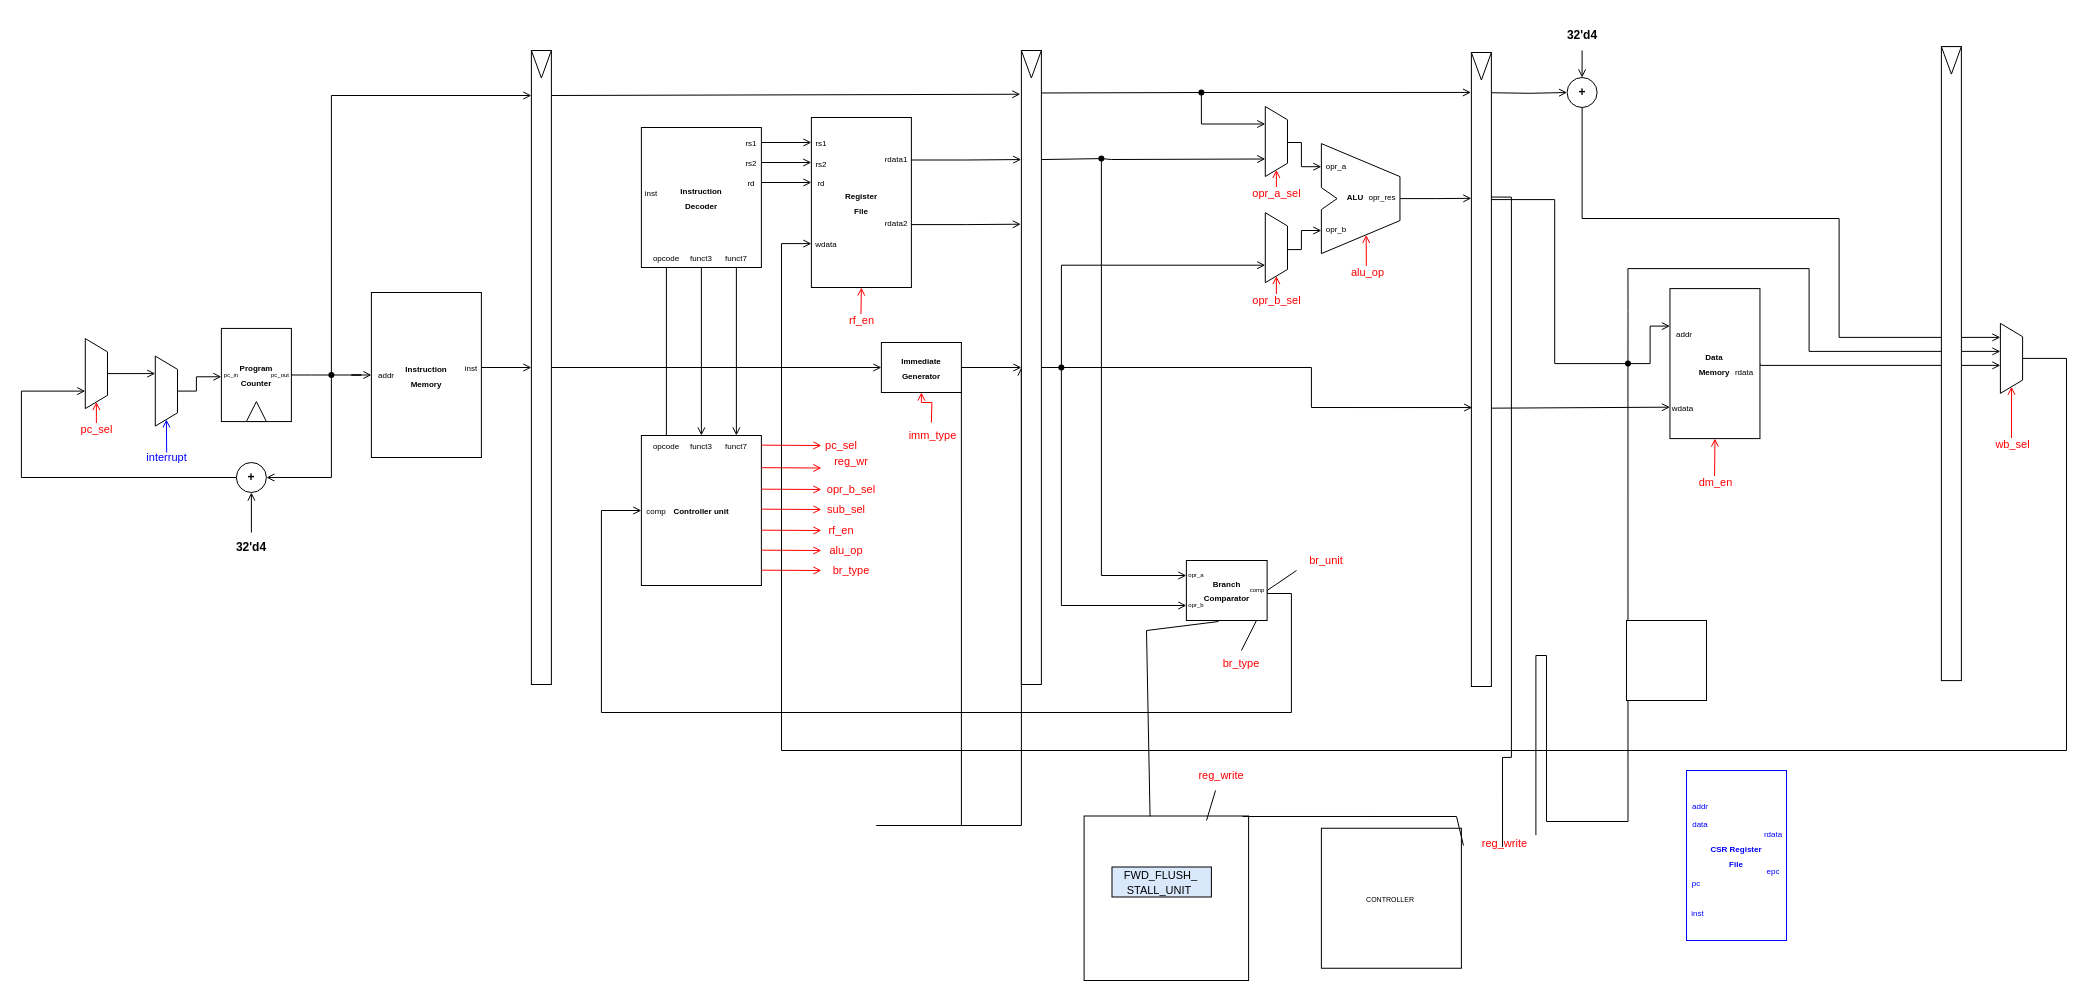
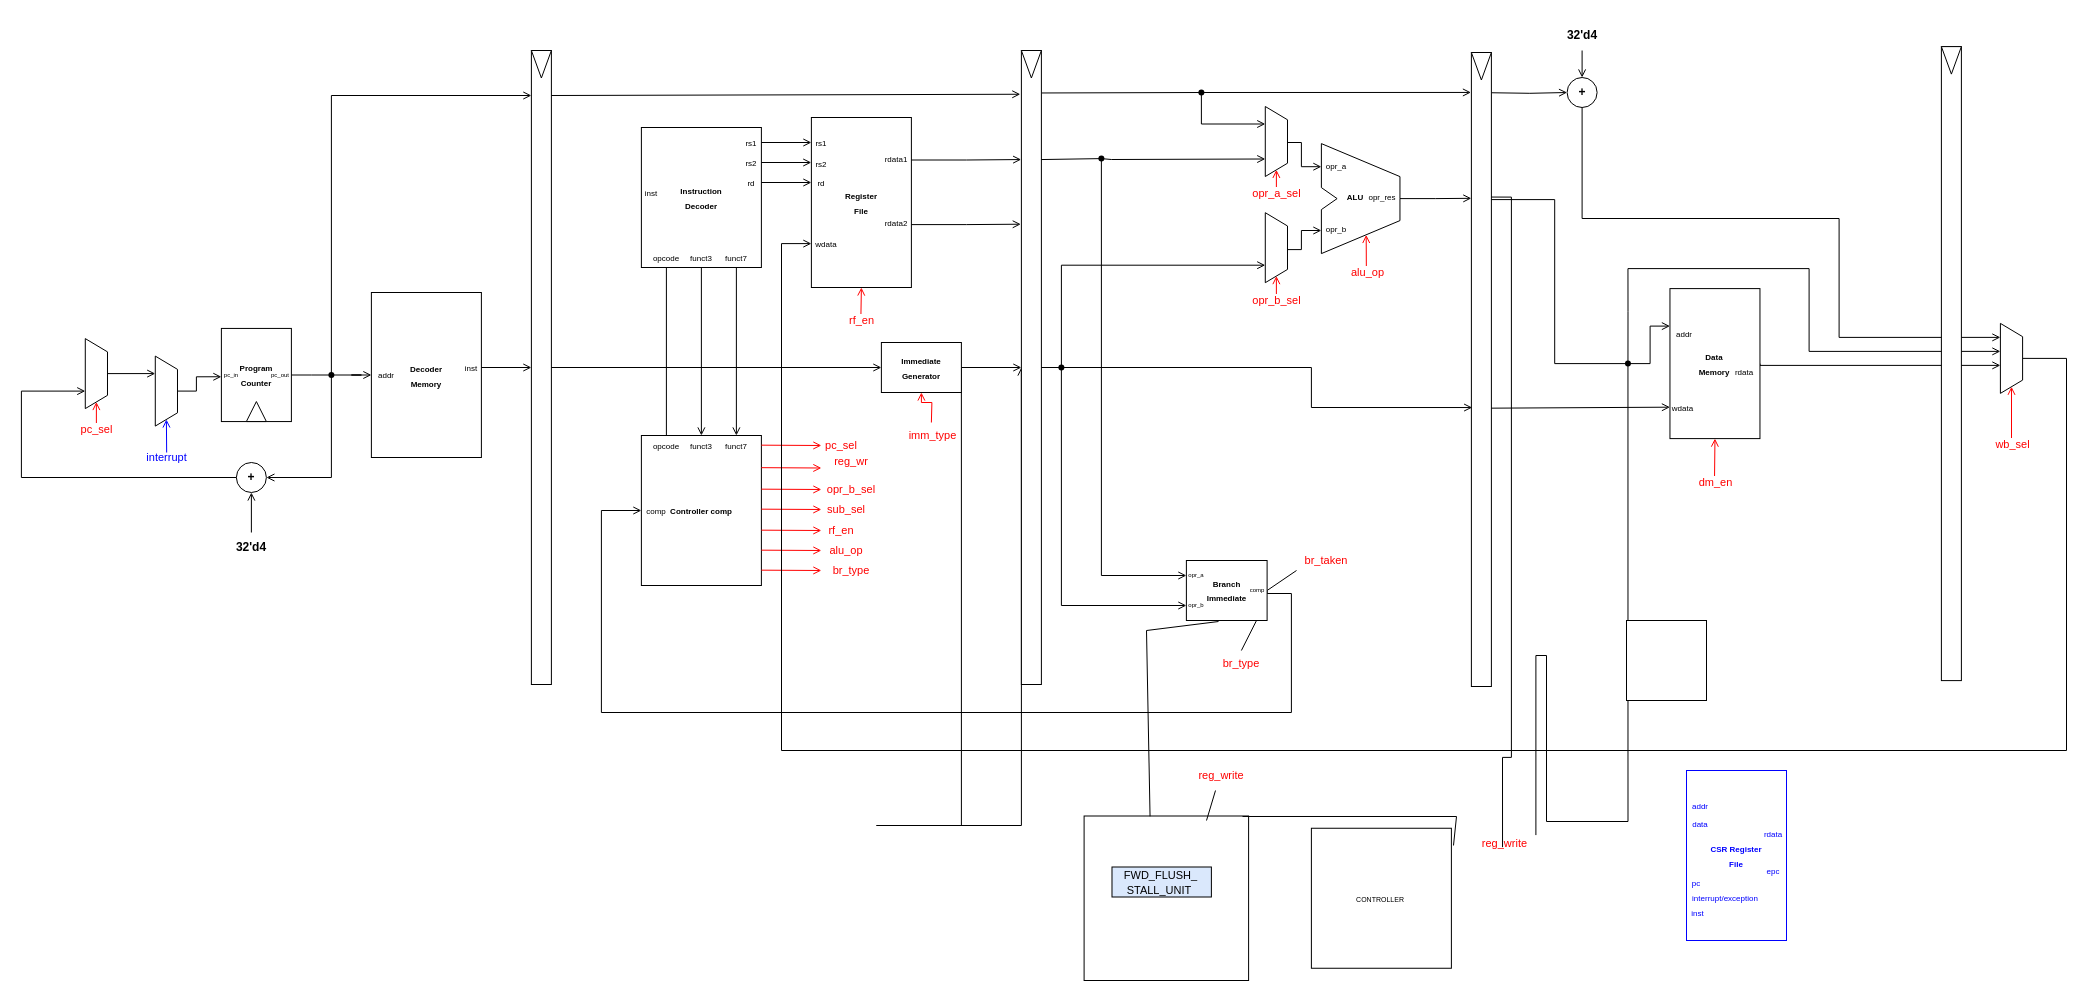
node "Instruction Memory": label "Instruction Memory" -> "Decoder Memory"
node "Controller unit": label "Controller unit" -> "Controller comp"
node "br_unit": label "br_unit" -> "br_taken"
node "Branch Comparator": label "Branch Comparator" -> "Branch Immediate"
node "interrupt/exception": added
node "CONTROLLER": moved (1391, 898) -> (1381, 898)
